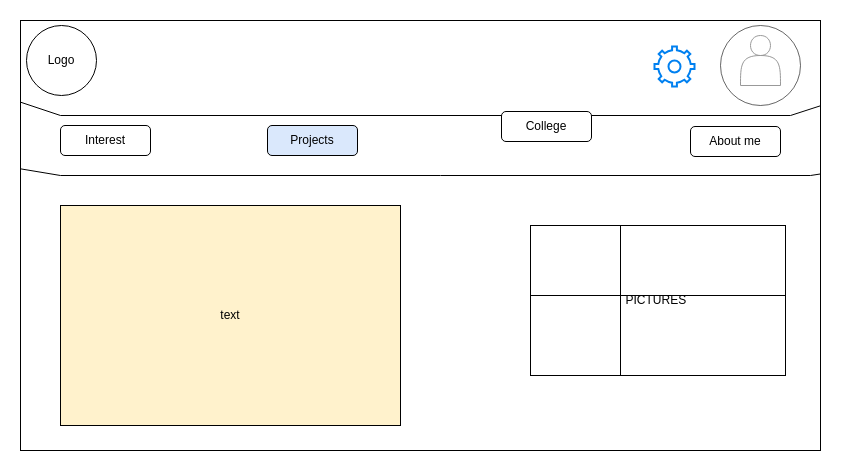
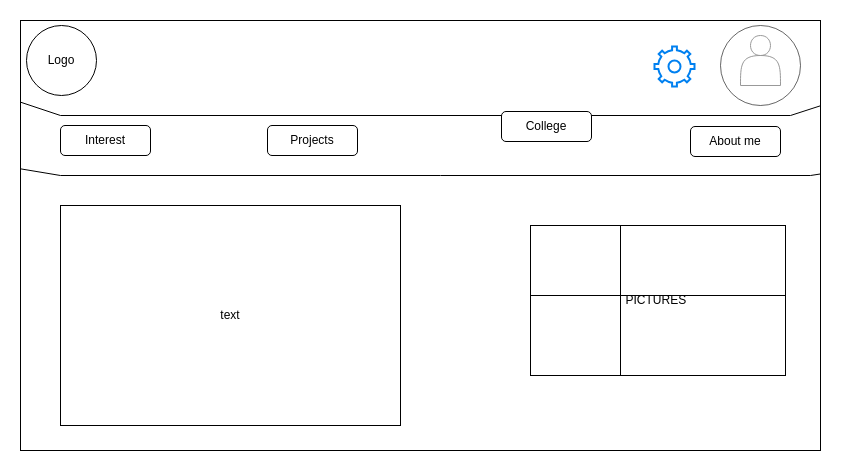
node "Projects": fillcolor #dae8fc -> #ffffff
node "text": fillcolor #fff2cc -> #ffffff
